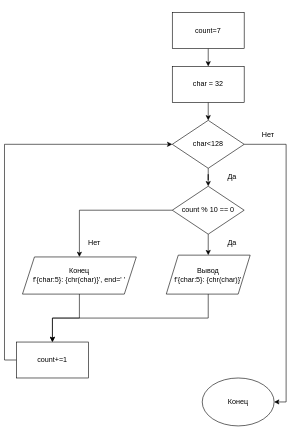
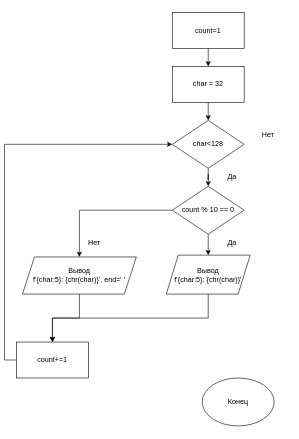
node "count=7": label "count=7" -> "count=1"
edge "char<128" -> "Конец": removed
node "Конец f'{char:5}: {chr(char)}', end=' '": label "Конец f'{char:5}: {chr(char)}', end=' '" -> "Вывод f'{char:5}: {chr(char)}', end=' '"
